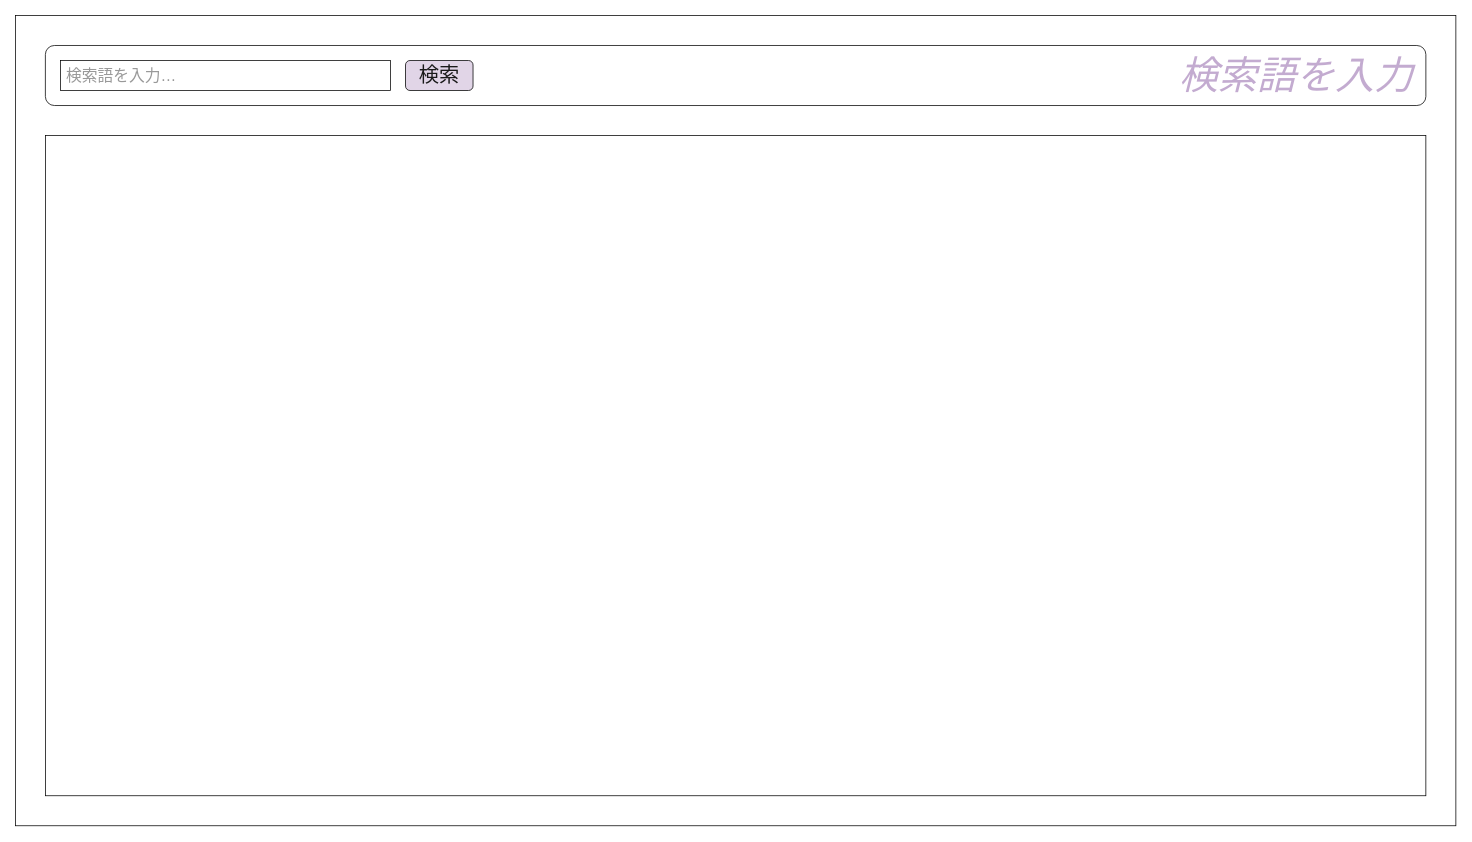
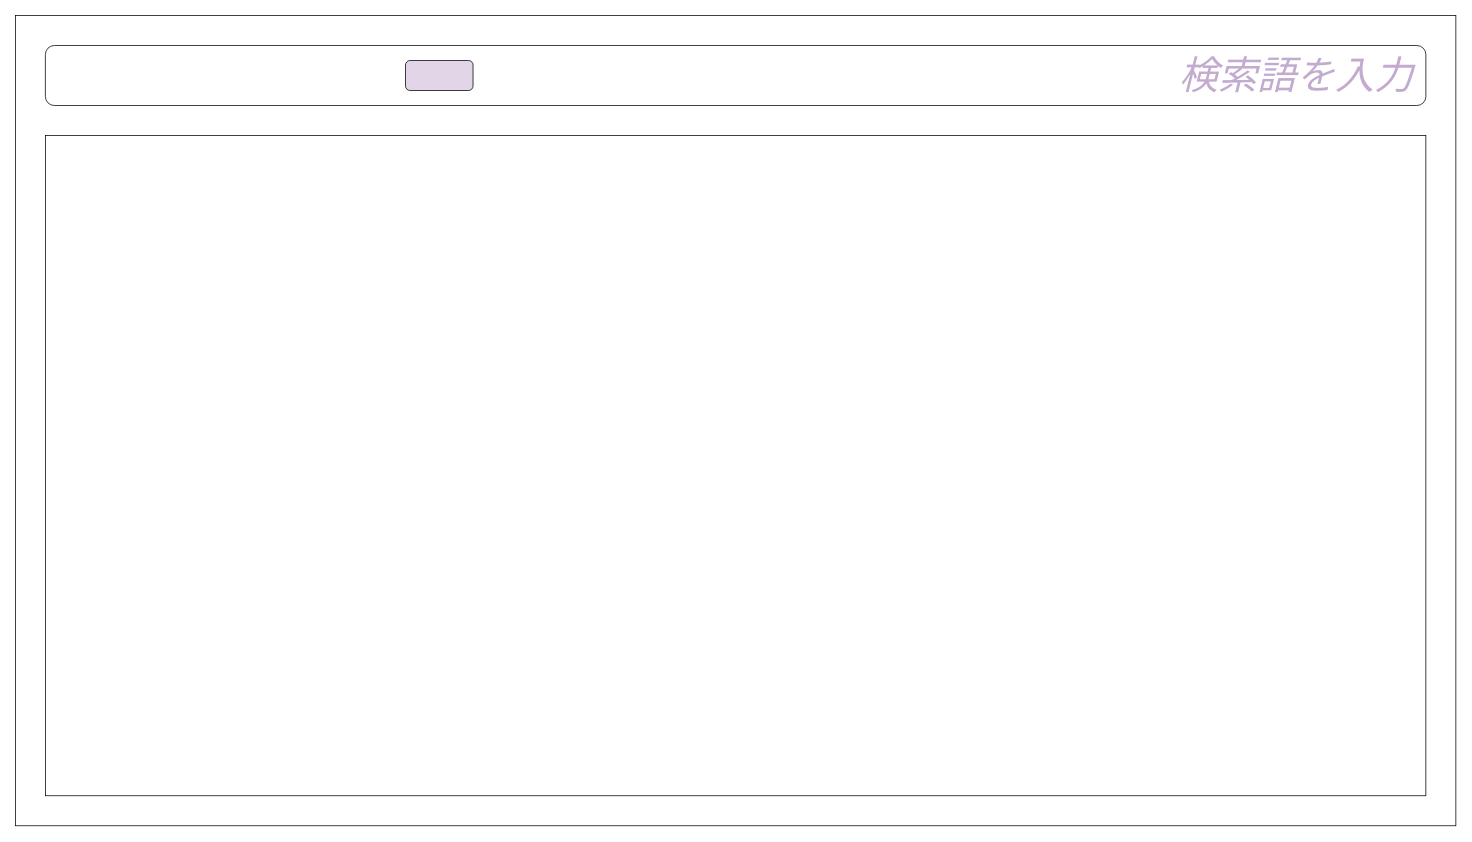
node "検索語を入力…": removed
node "検索": removed
